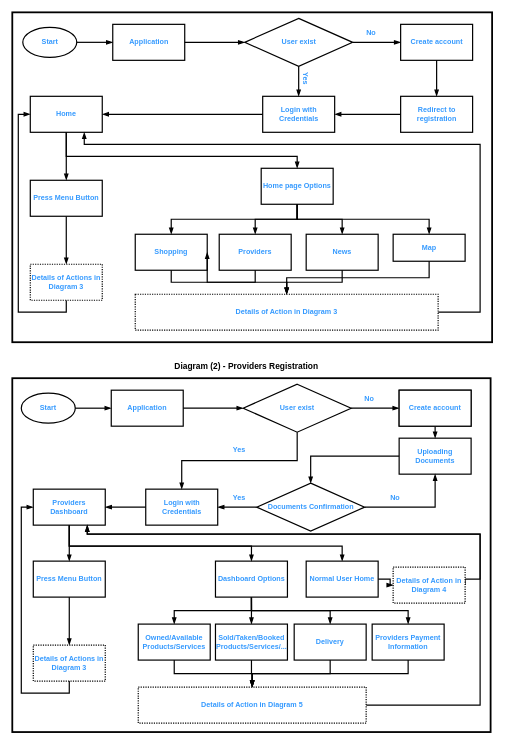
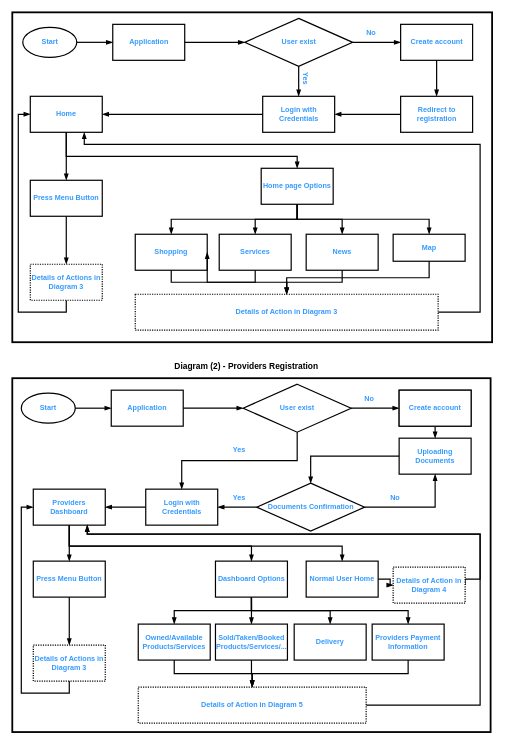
node "Providers": label "Providers" -> "Services"
edge "Delivery" -> "Details of Action in Diagram 5": removed
